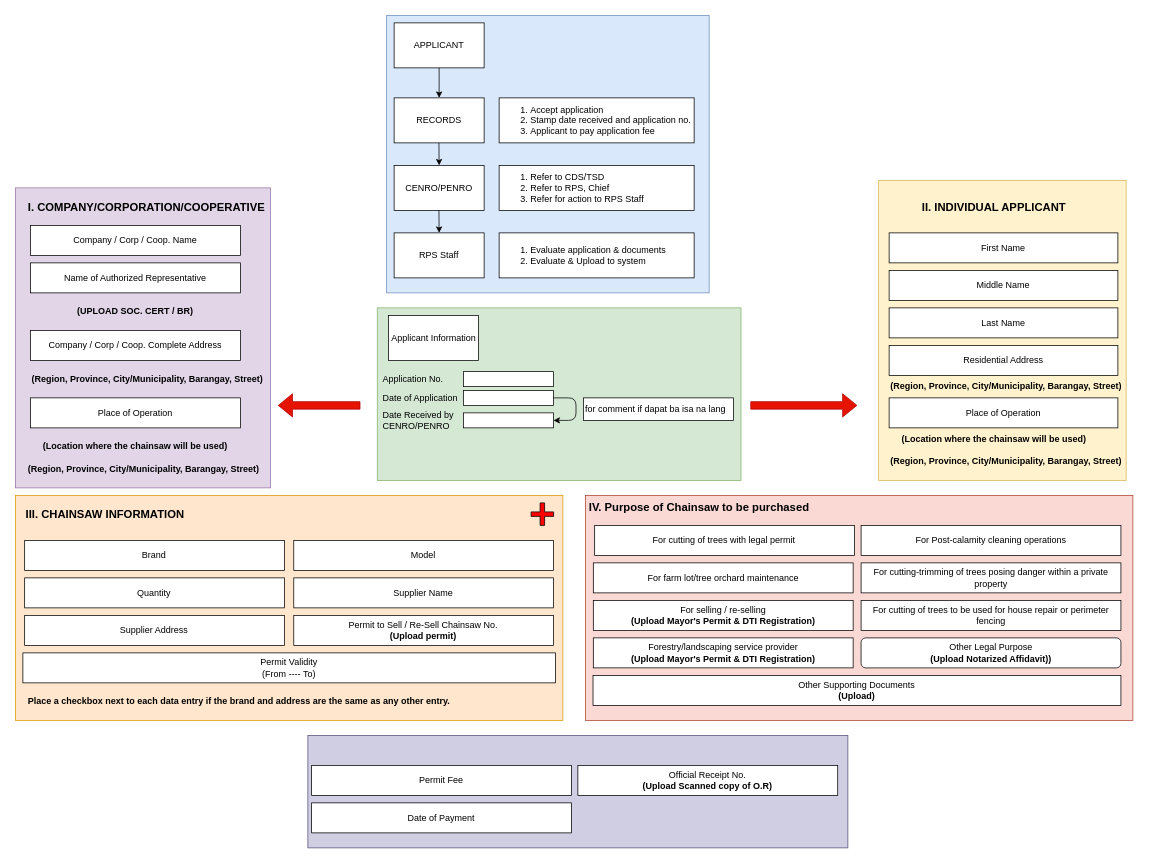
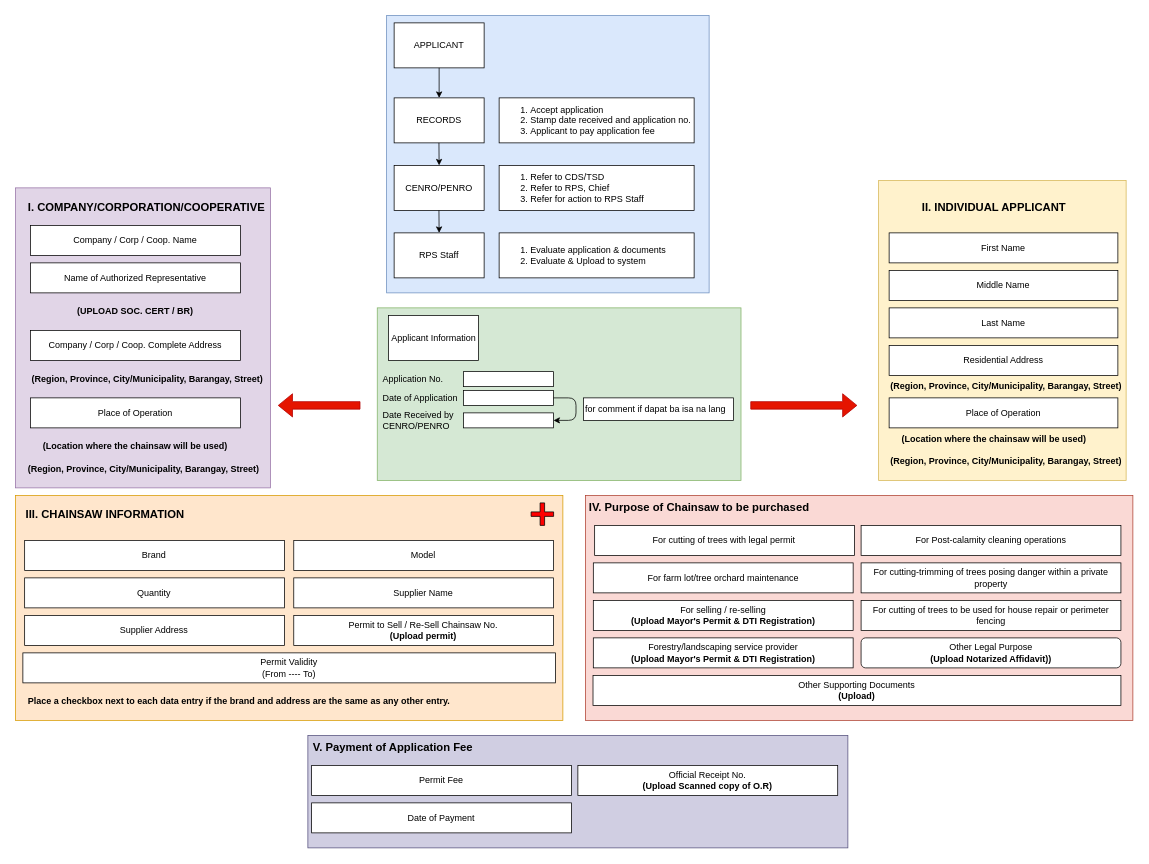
node "V. Payment of Application Fee": added
